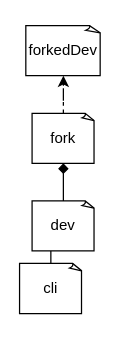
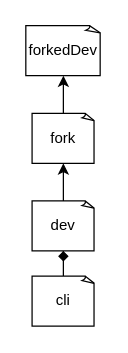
edge "fork" -> "forkedDev": style dashed -> solid
edge "dev" -> "fork": arrowhead diamond -> classic
node "cli": moved (51, 288) -> (63, 301)
